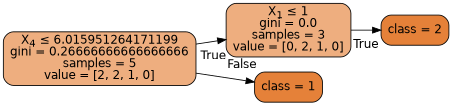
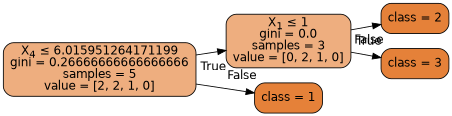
node "class = 3": added
